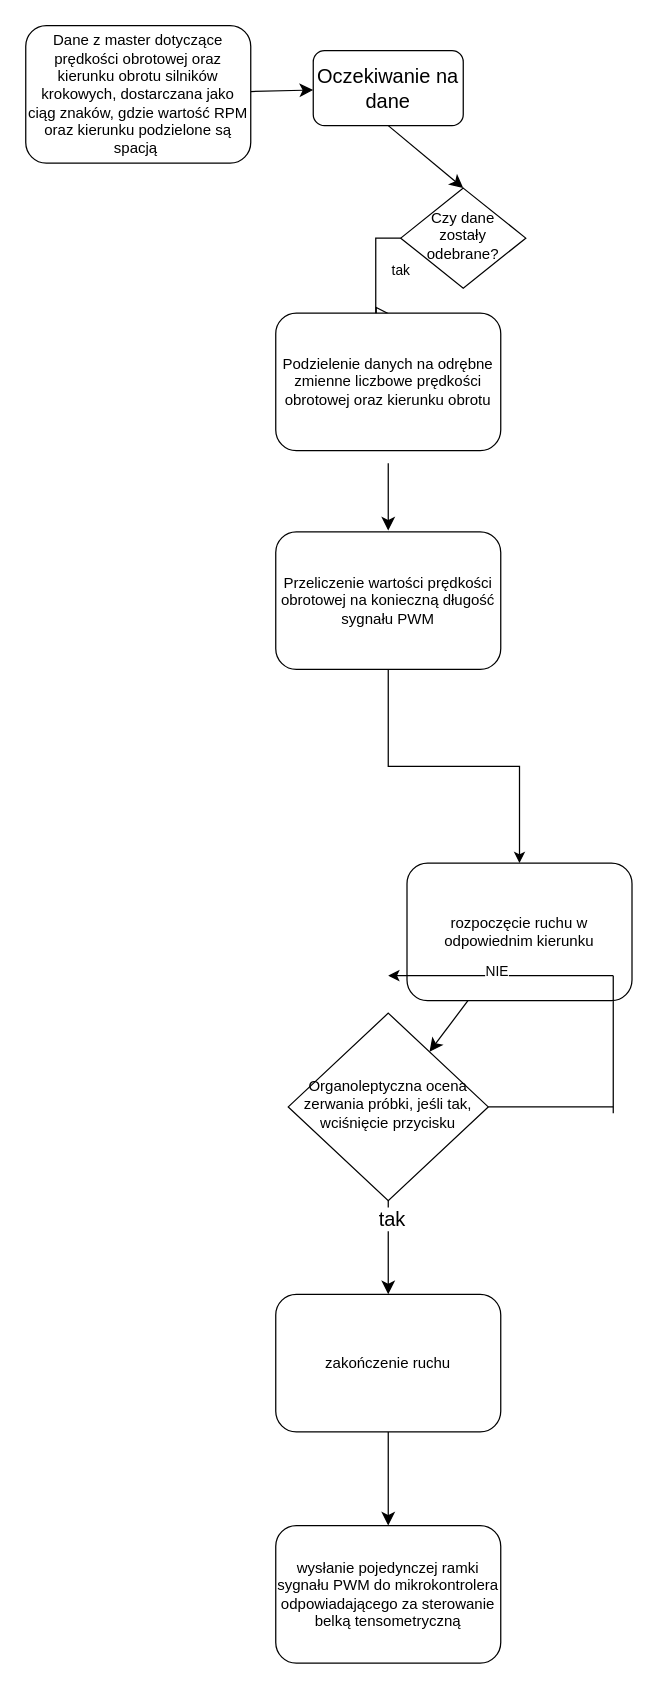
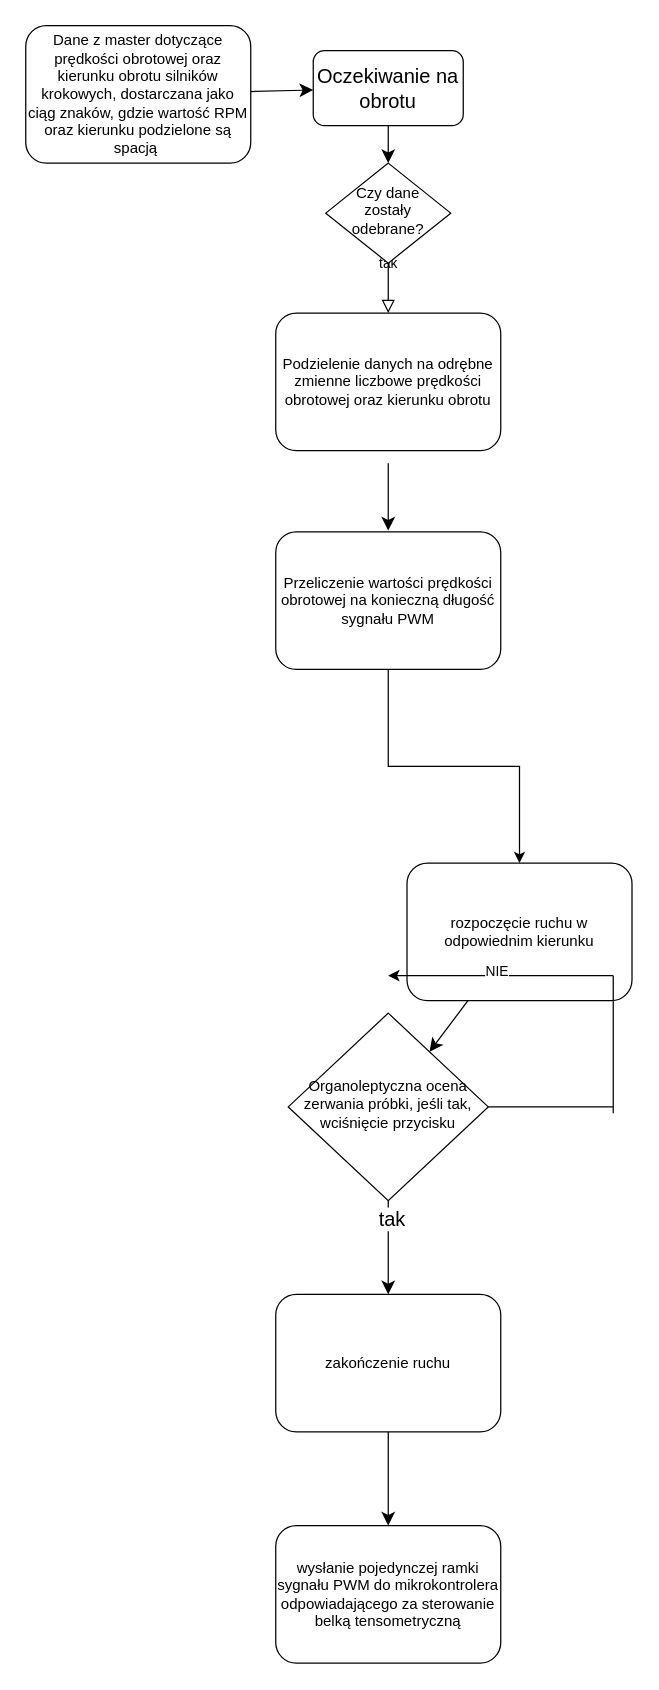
node "Oczekiwanie na dane": label "Oczekiwanie na dane" -> "Oczekiwanie na obrotu"
node "Czy dane zostały odebrane?": moved (463, 238) -> (388, 213)
